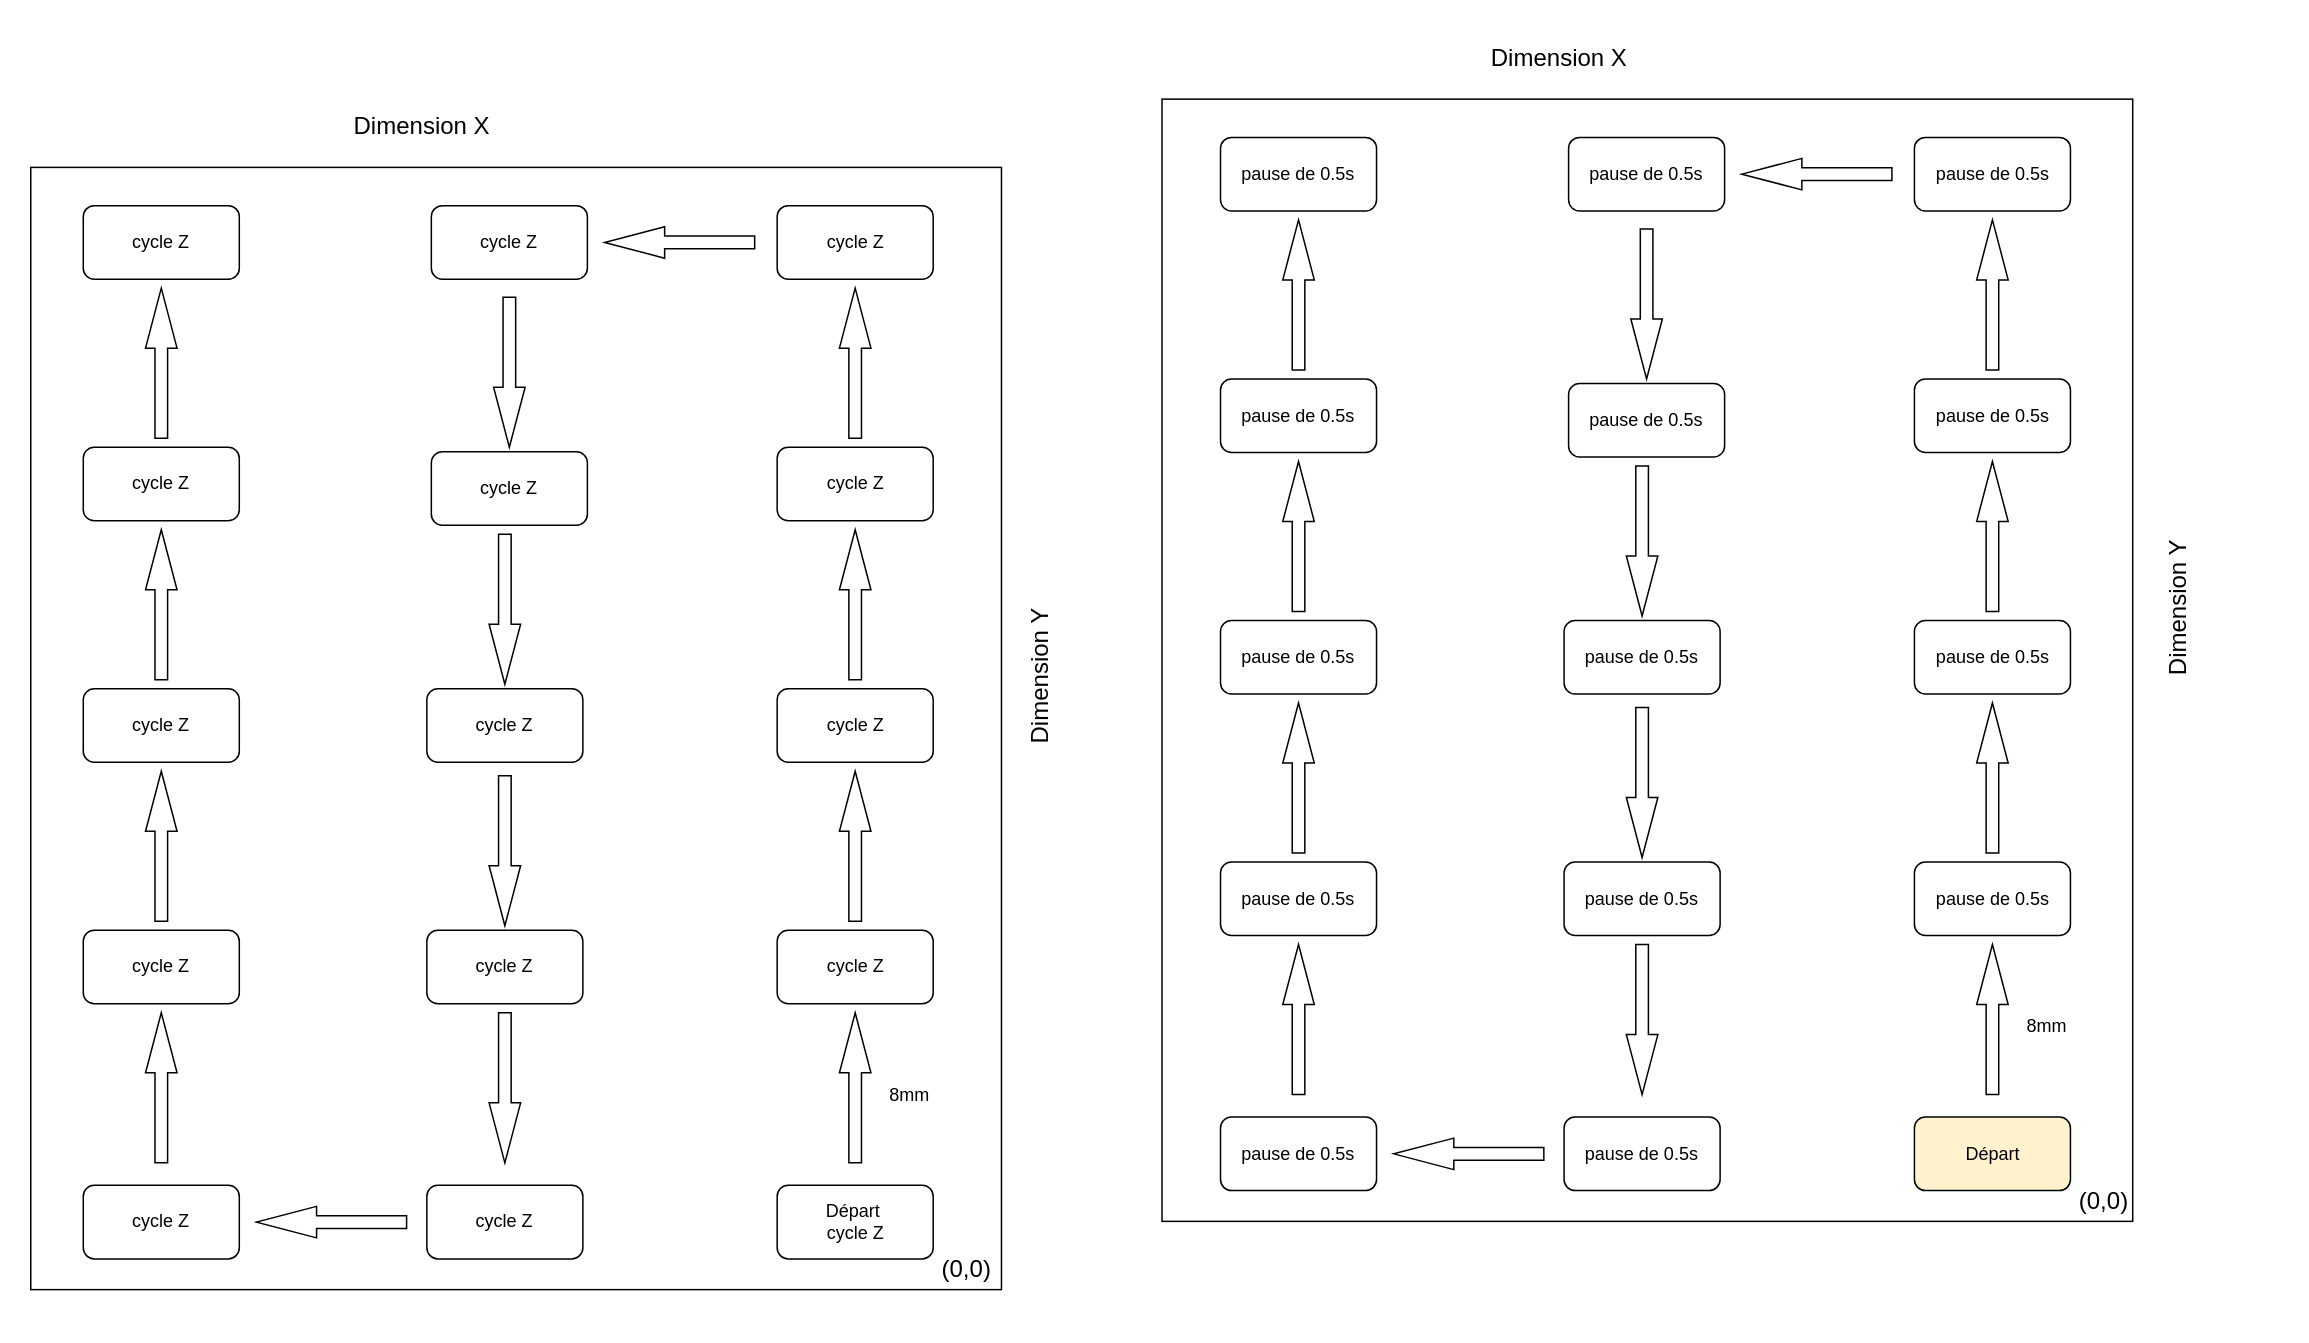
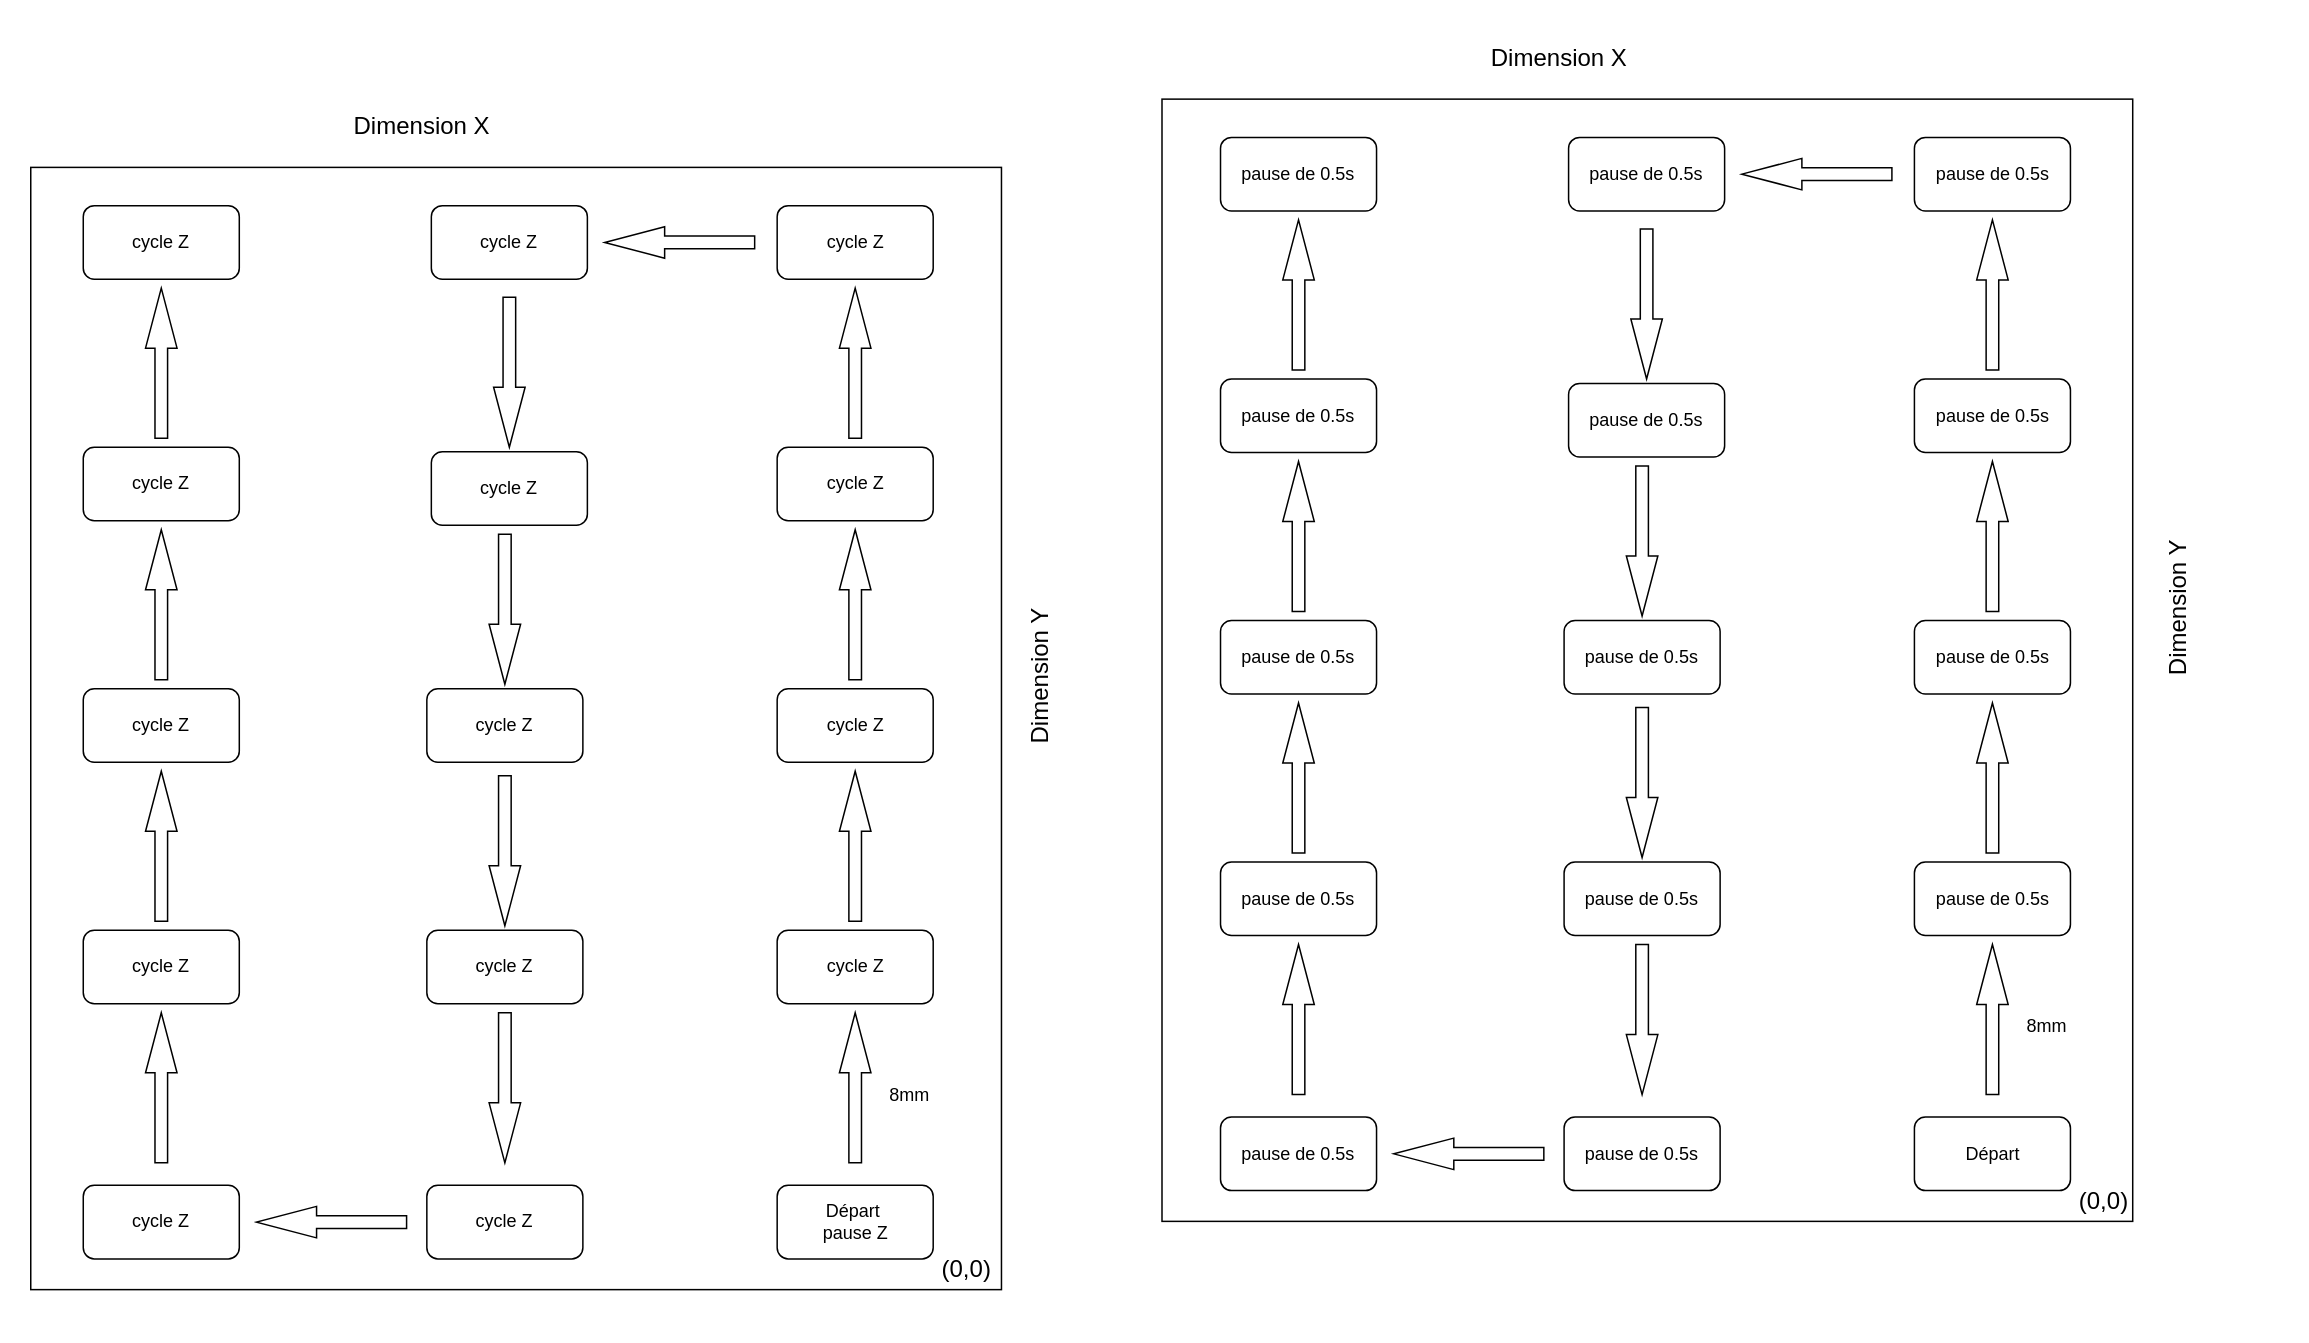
node "Départ": fillcolor #fff2cc -> #ffffff
node "Départ cycle Z": label "Départ cycle Z" -> "Départ pause Z"
